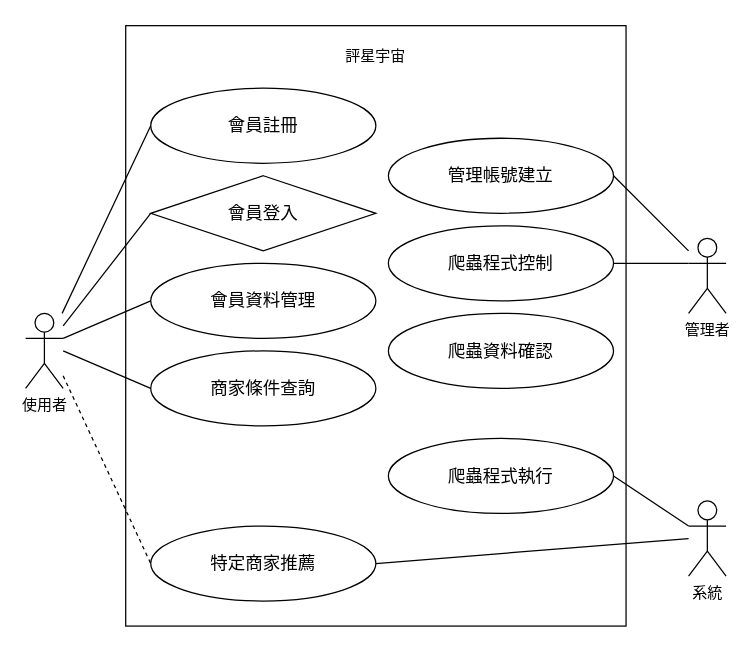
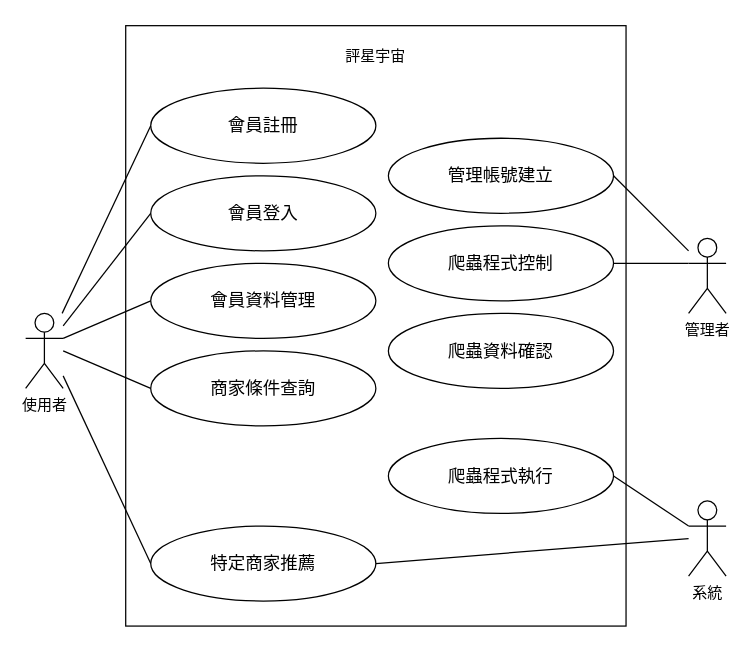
node "會員登入": shape diamond -> ellipse
edge "使用者" -- "特定商家推薦": style dashed -> solid
